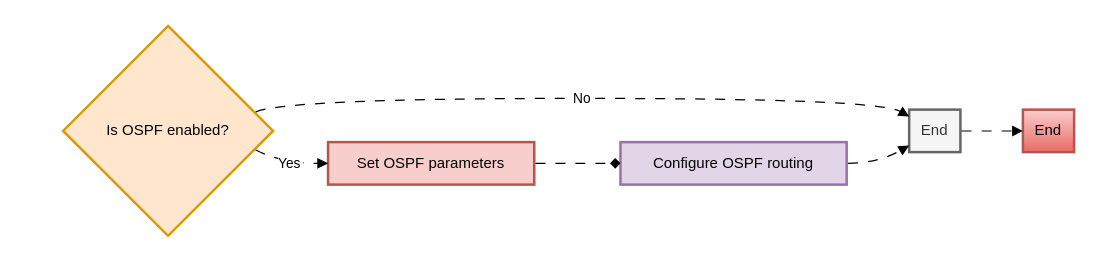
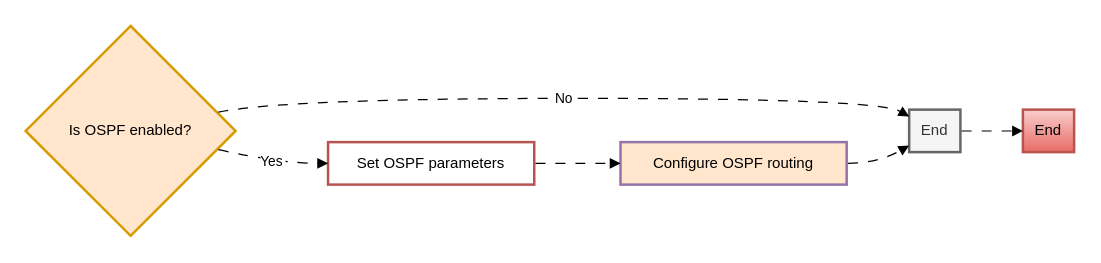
node "Is OSPF enabled?": moved (168, 131) -> (131, 131)
node "Set OSPF parameters": fillcolor #f8cecc -> #ffffff
edge "Set OSPF parameters" -> "Configure OSPF routing": arrowhead diamond -> block
node "Configure OSPF routing": fillcolor #e1d5e7 -> #ffe6cc
